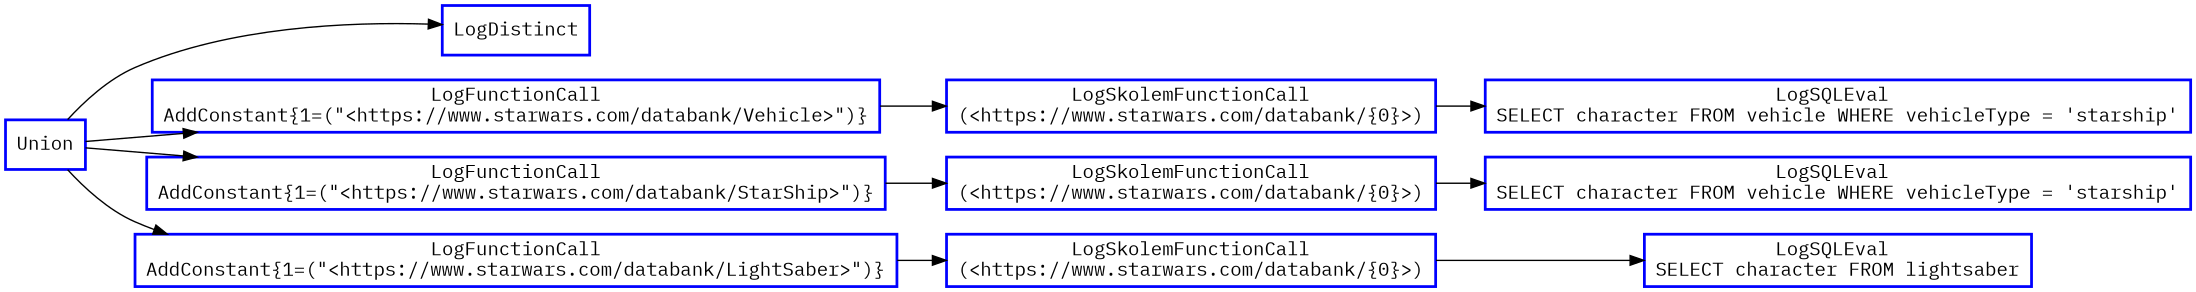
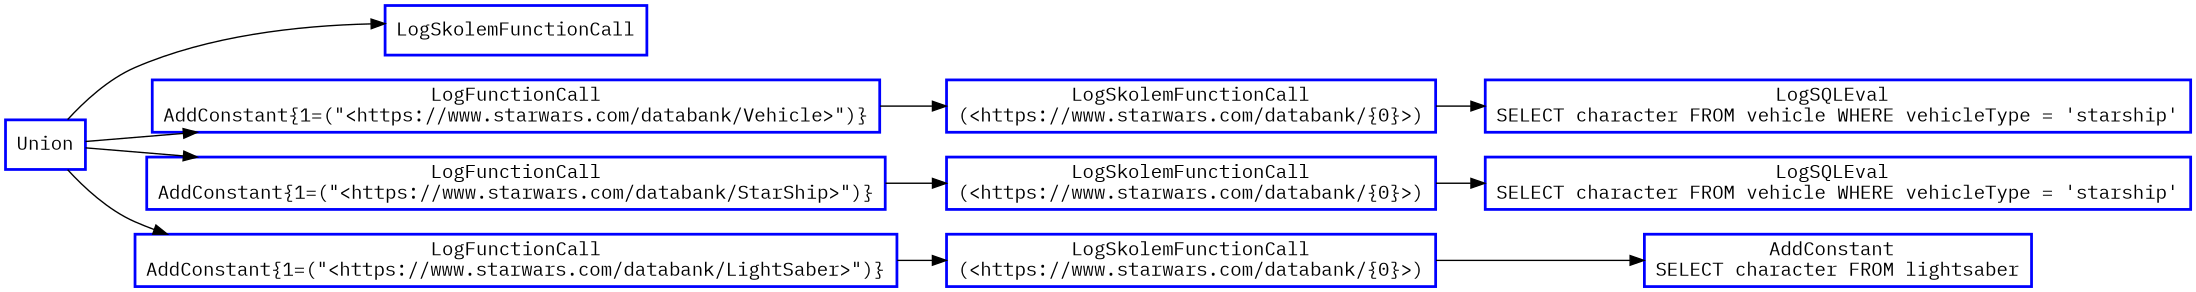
node "LogDistinct": label "LogDistinct" -> "LogSkolemFunctionCall"
node "LogSQLEval SELECT character FROM lightsaber": label "LogSQLEval SELECT character FROM lightsaber" -> "AddConstant SELECT character FROM lightsaber"
